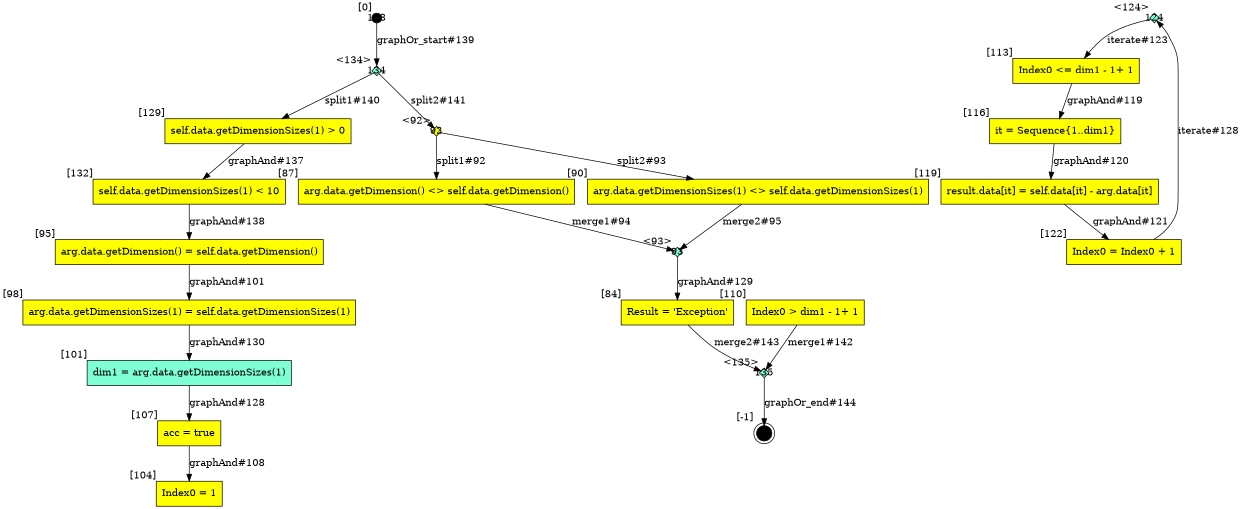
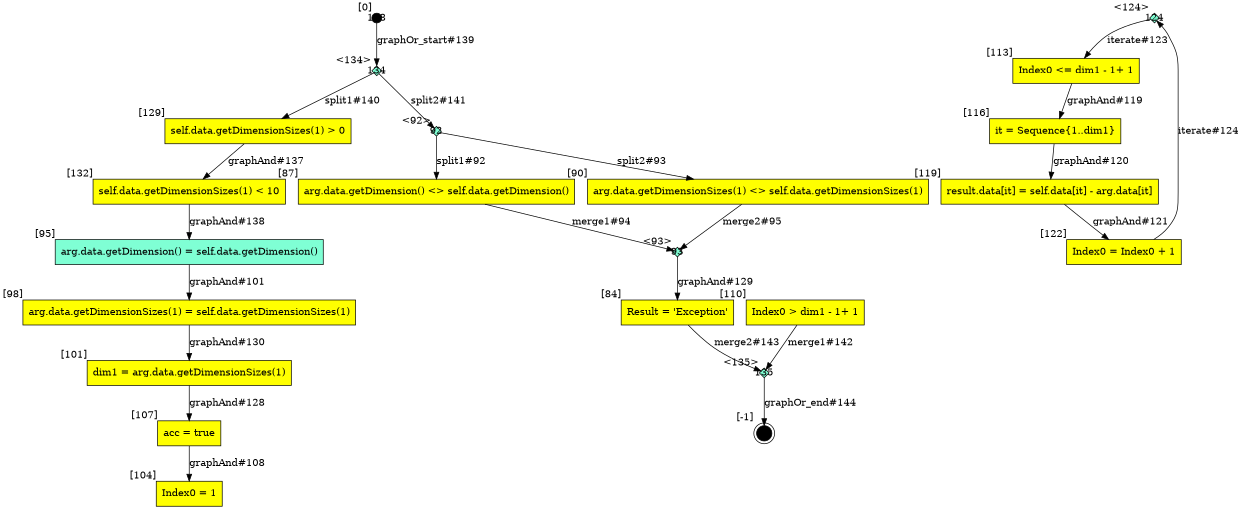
node "92 <92>": fillcolor yellow -> aquamarine
edge "Index0 = Index0 + 1 [122]" -> "124 <124>": label "iterate#128" -> "iterate#124"
node "arg.data.getDimension() = self.data.getDimension() [95]": fillcolor yellow -> aquamarine
node "dim1 = arg.data.getDimensionSizes(1) [101]": fillcolor aquamarine -> yellow
